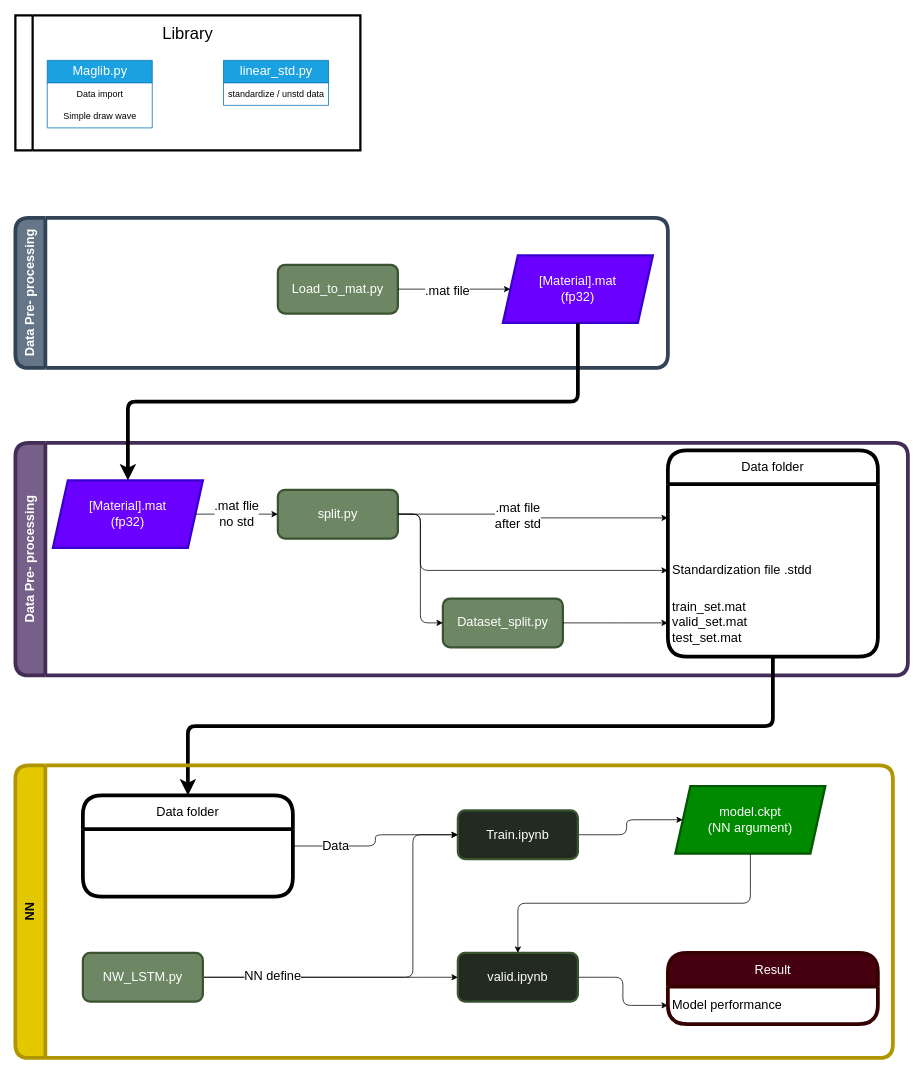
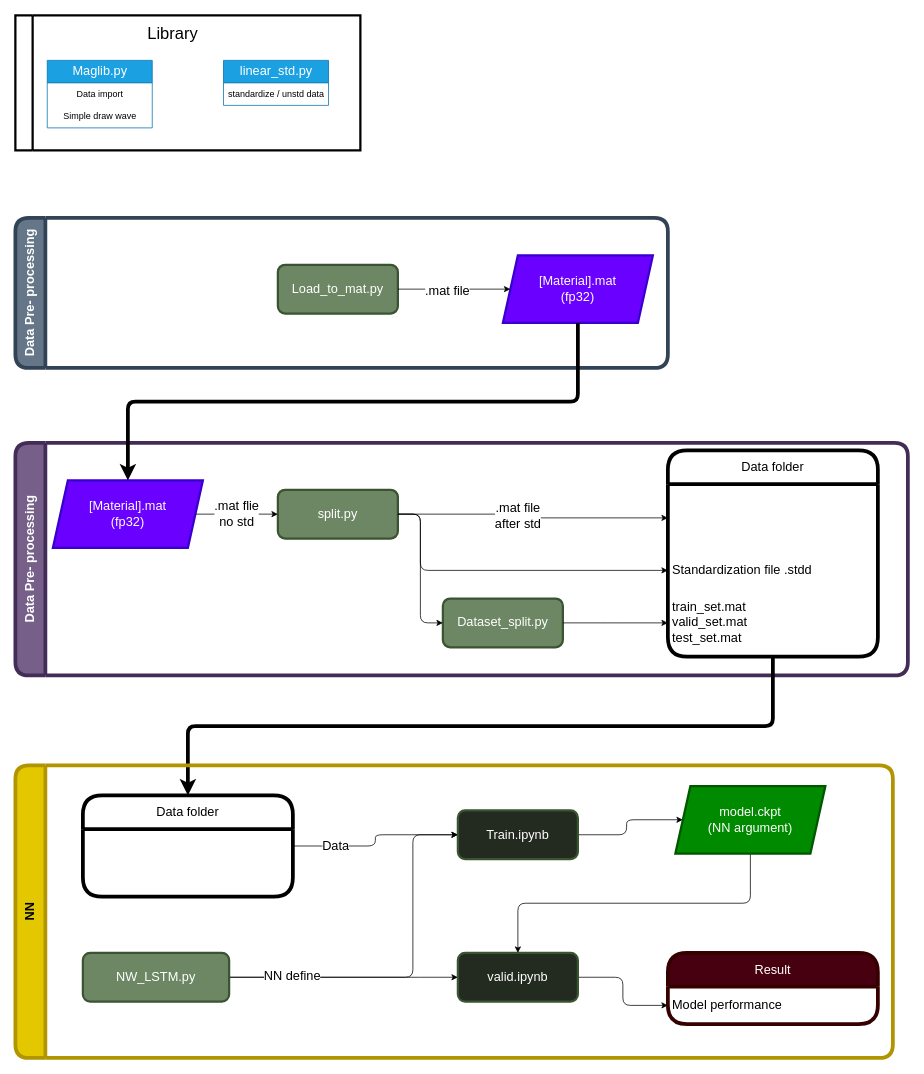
node "Library": moved (188, 34) -> (173, 34)
node "NW_LSTM.py": size 120x49 -> 146x49
